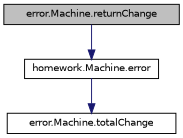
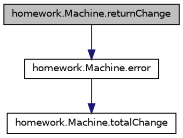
node "error.Machine.returnChange": label "error.Machine.returnChange" -> "homework.Machine.returnChange"
node "error.Machine.totalChange": label "error.Machine.totalChange" -> "homework.Machine.totalChange"
